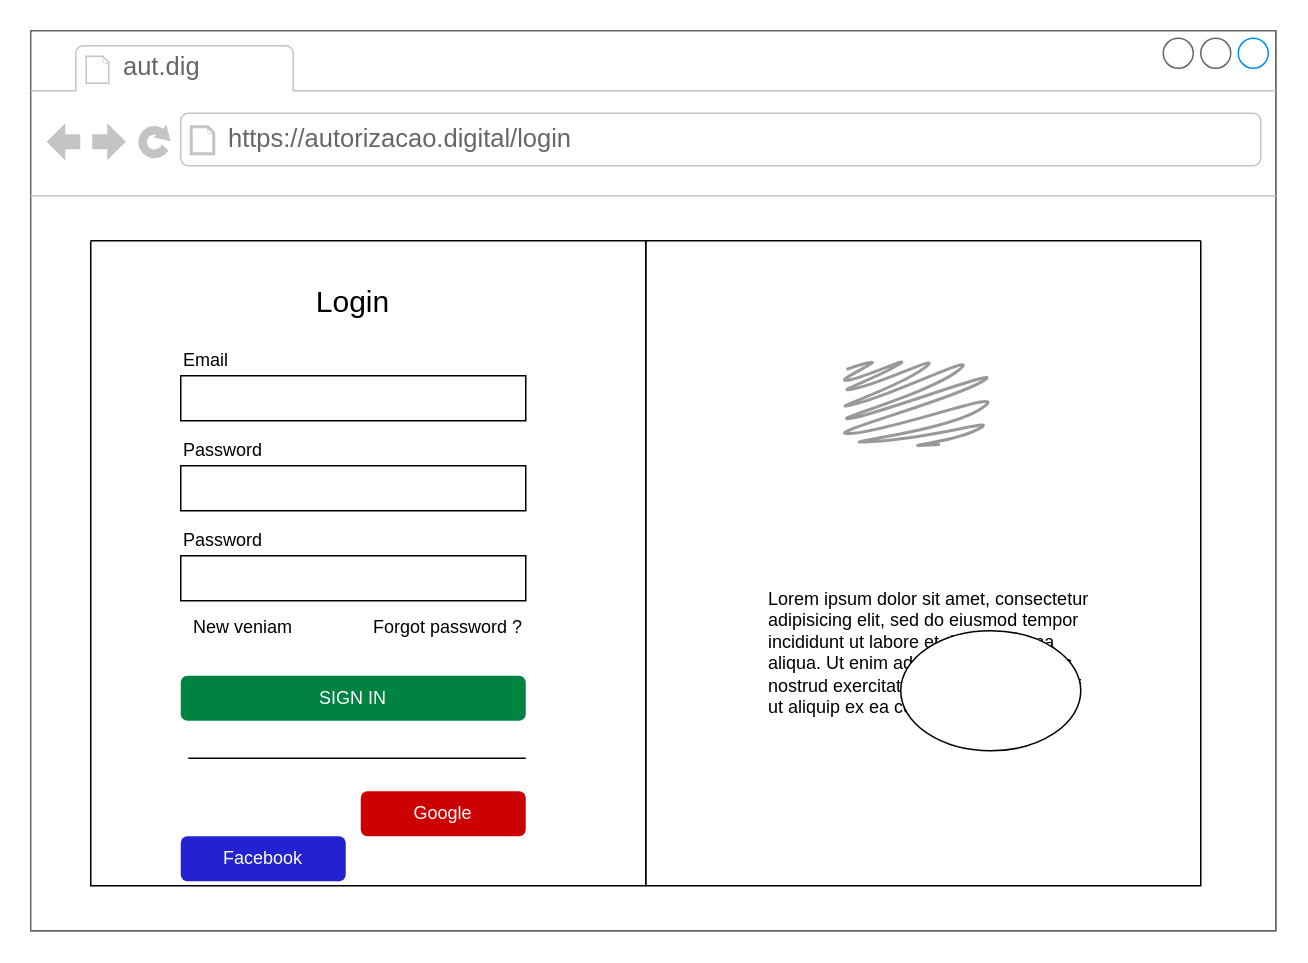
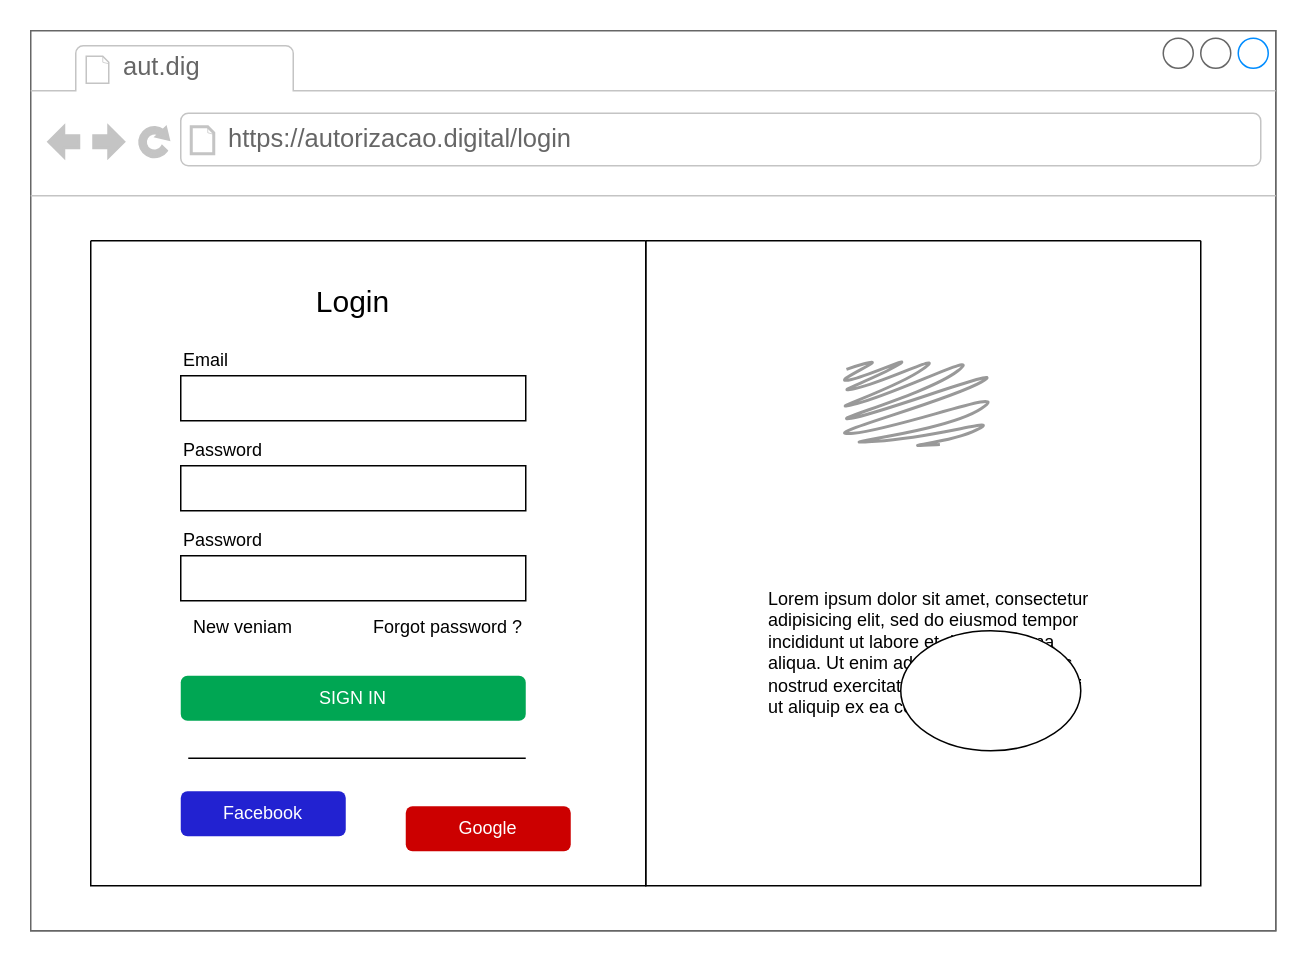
node "SIGN IN": fillcolor #008241 -> #00a653
node "Google": moved (443, 814) -> (488, 829)
node "Facebook": moved (263, 859) -> (263, 814)
